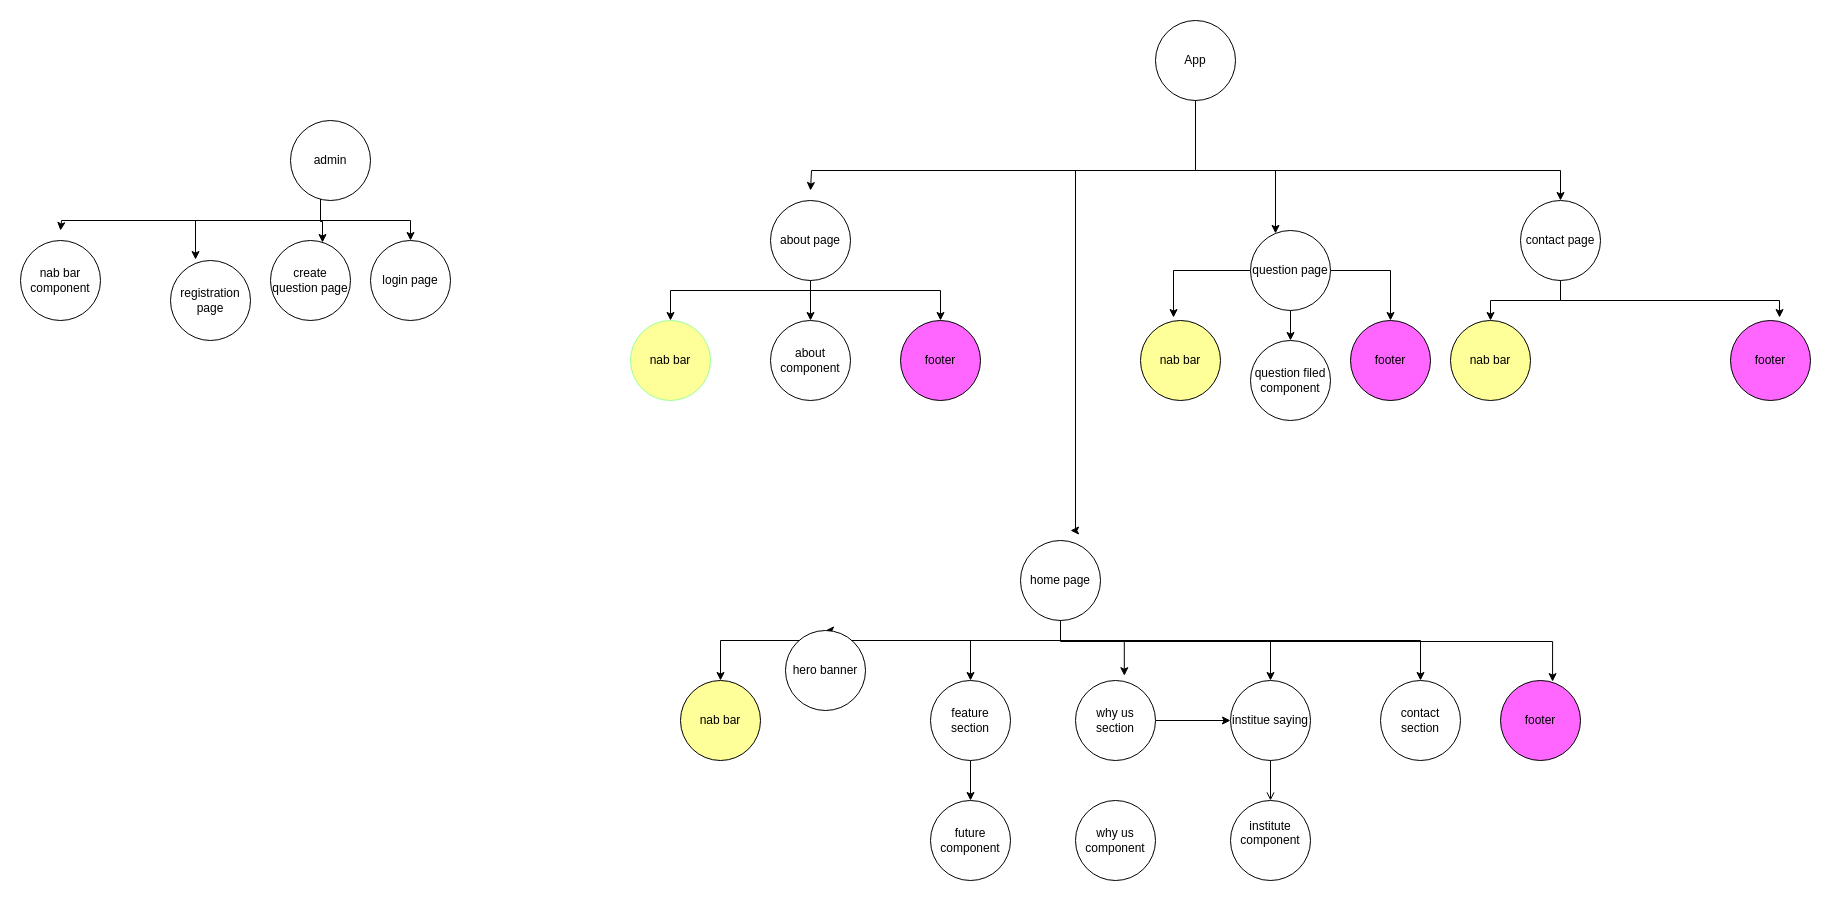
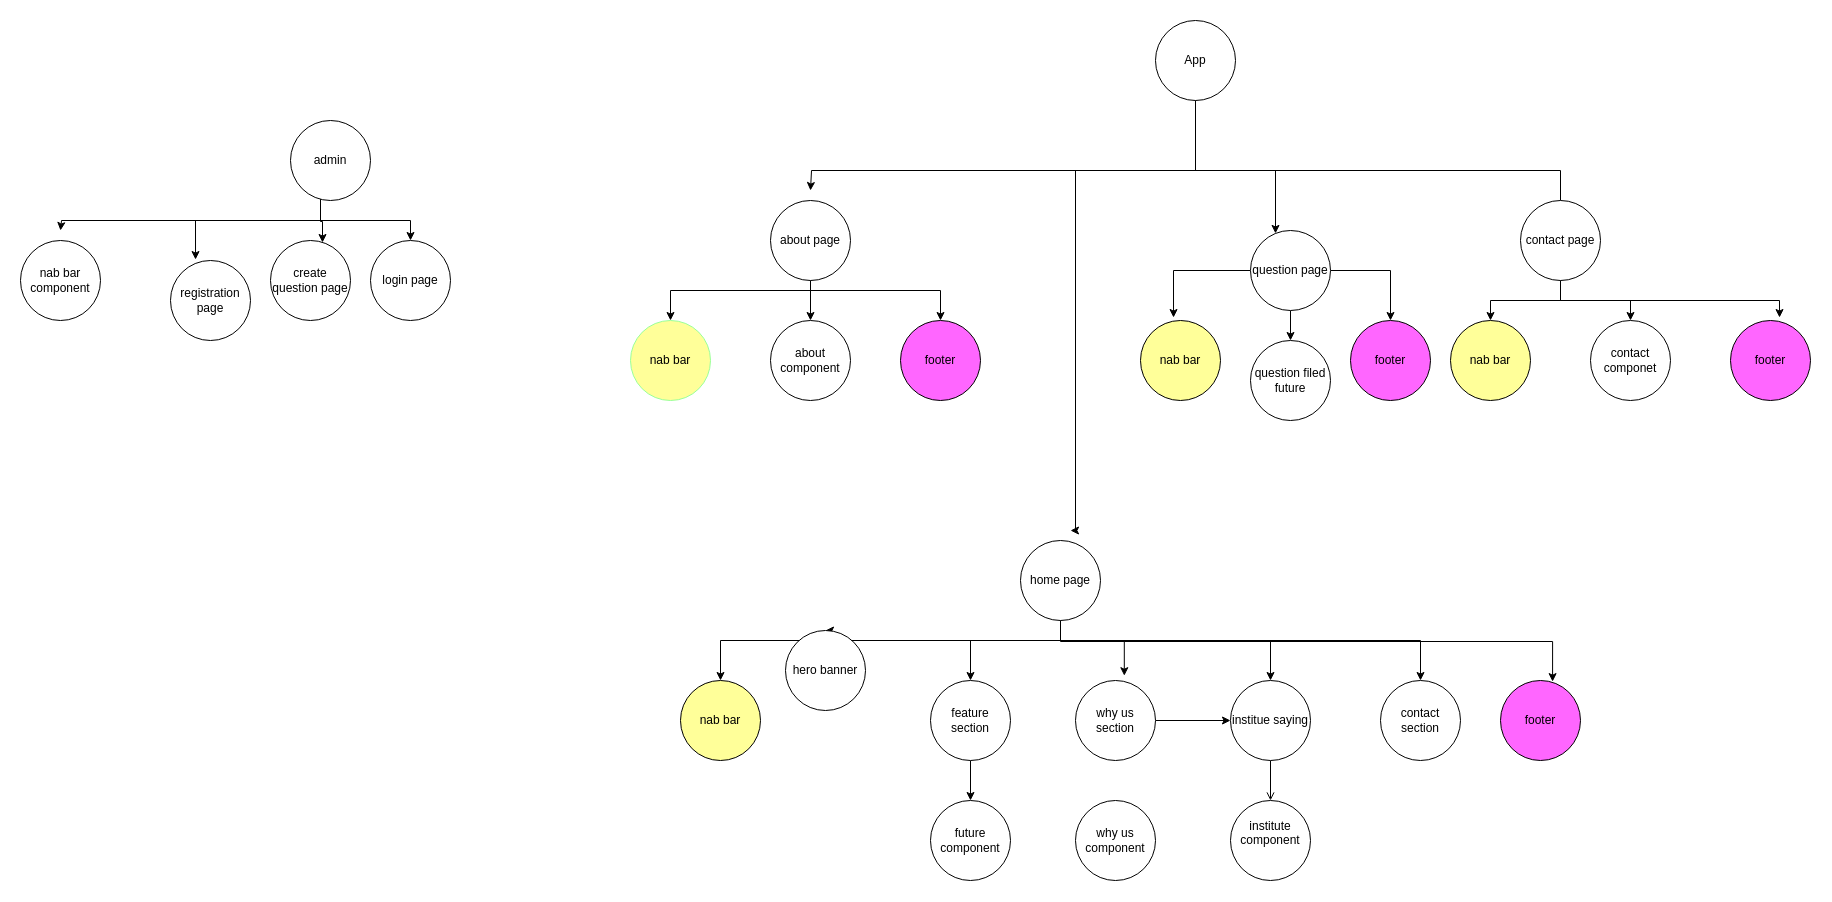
edge "App" -> "contact page": arrowhead classic -> none
edge "contact page" -> "contact componet": added
node "contact componet": added
node "question filed component": label "question filed component" -> "question filed future"
